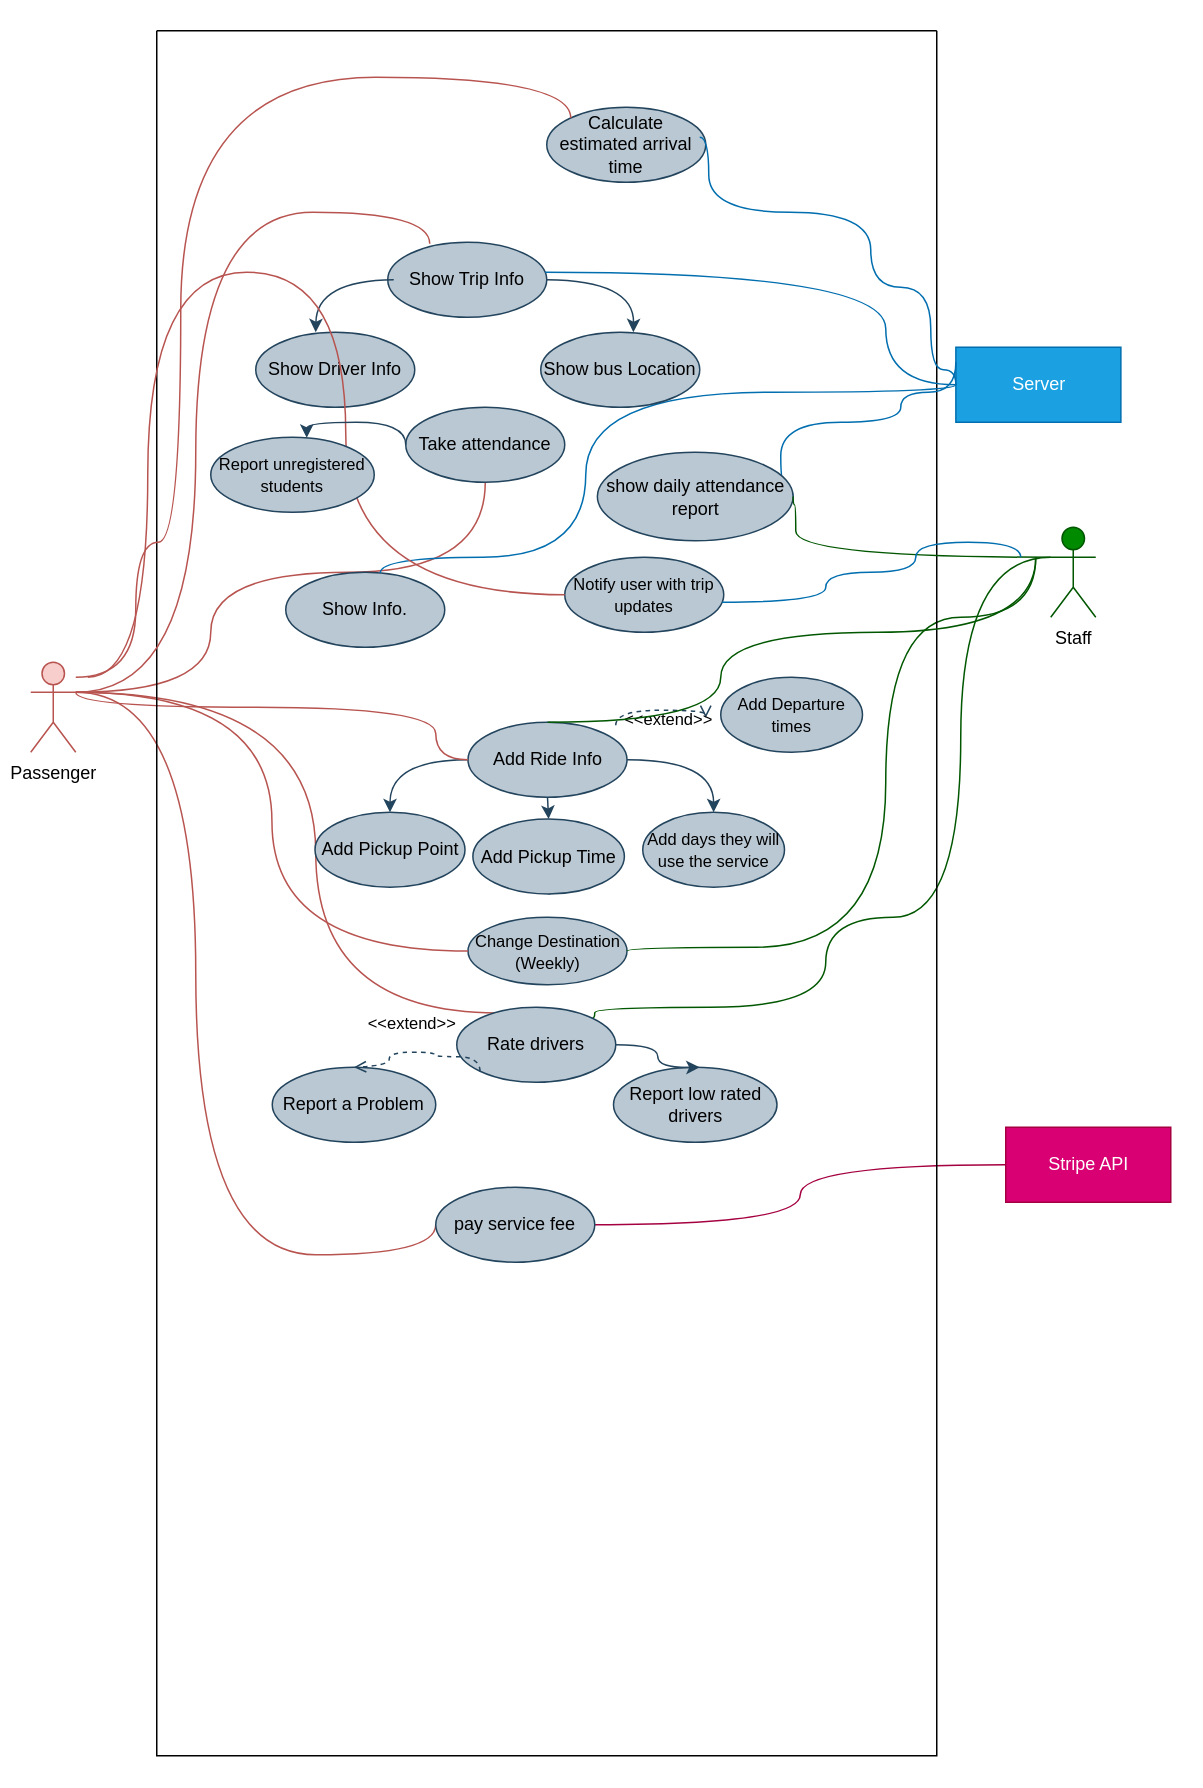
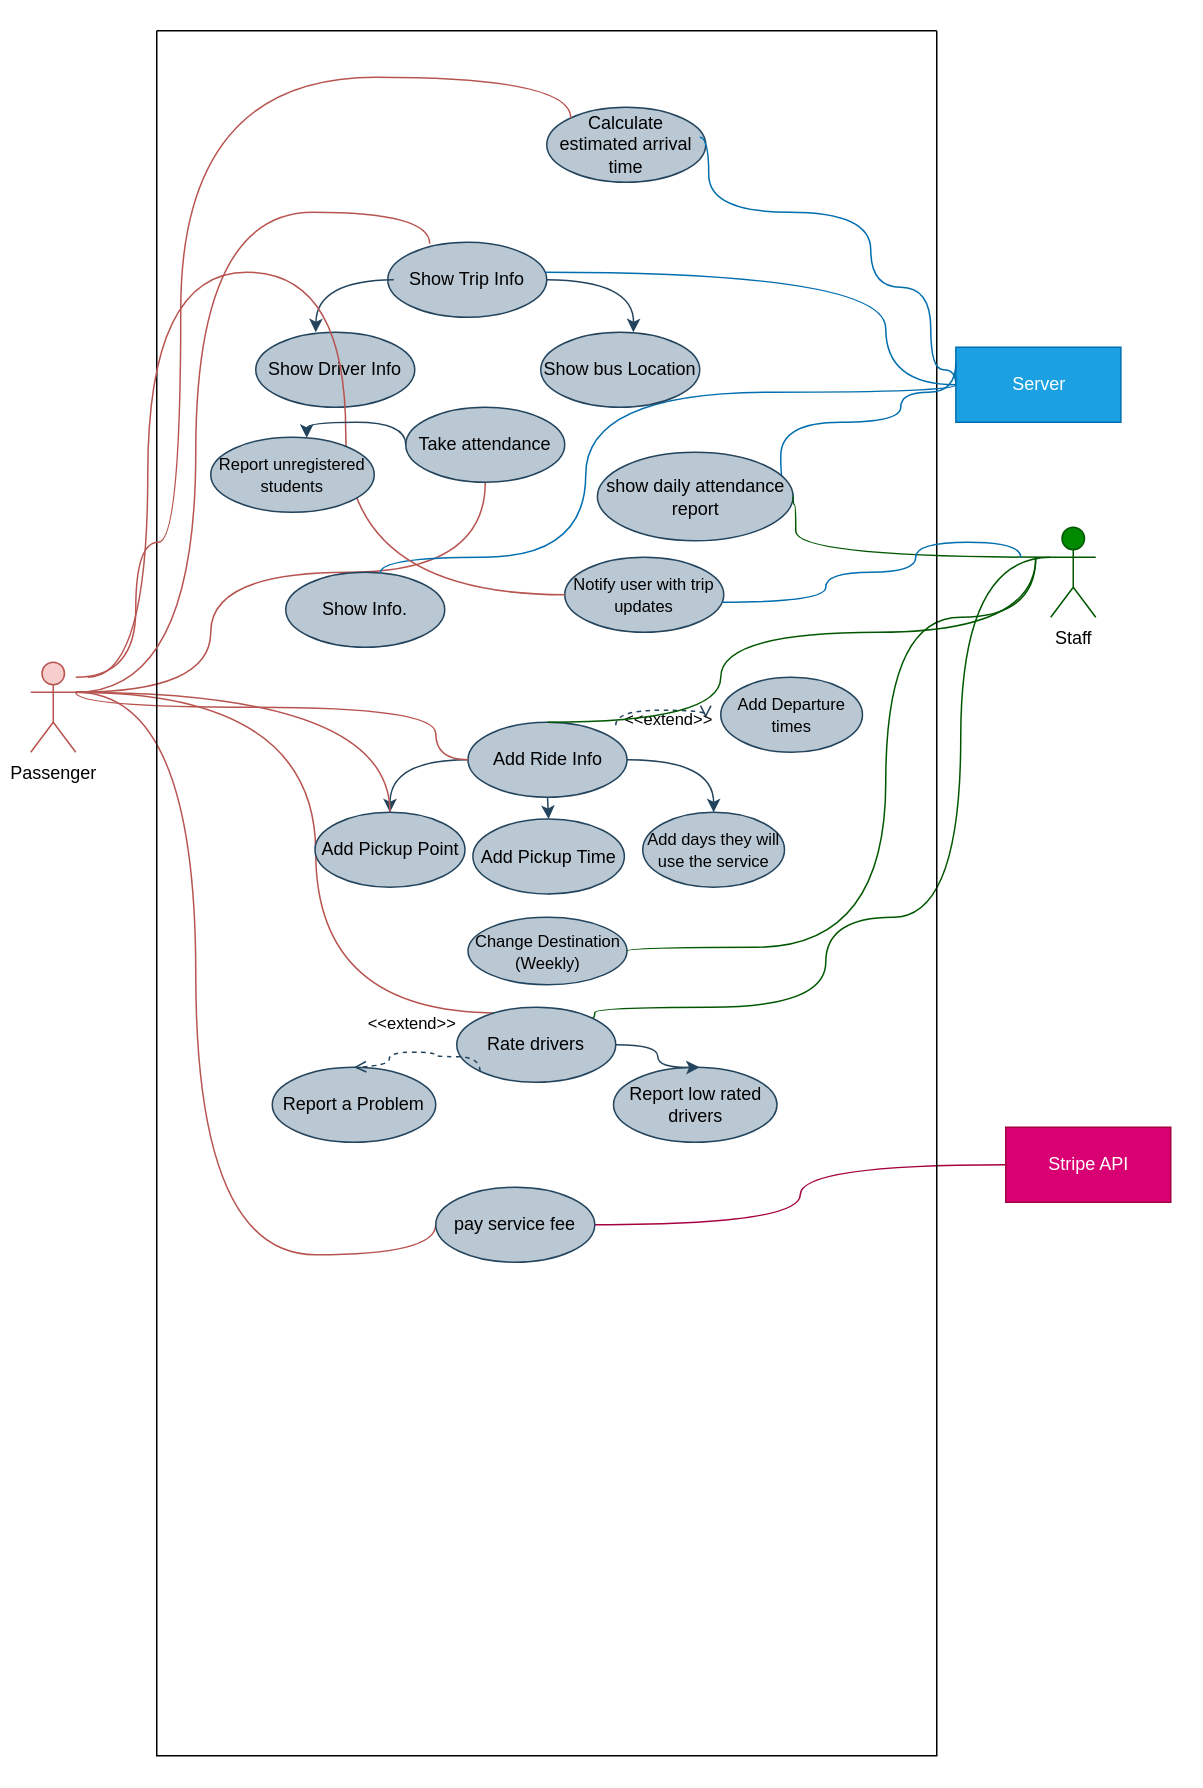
edge "Passenger" -- "Change Destination (Weekly)": now "Passenger" -- "Add Pickup Point"
